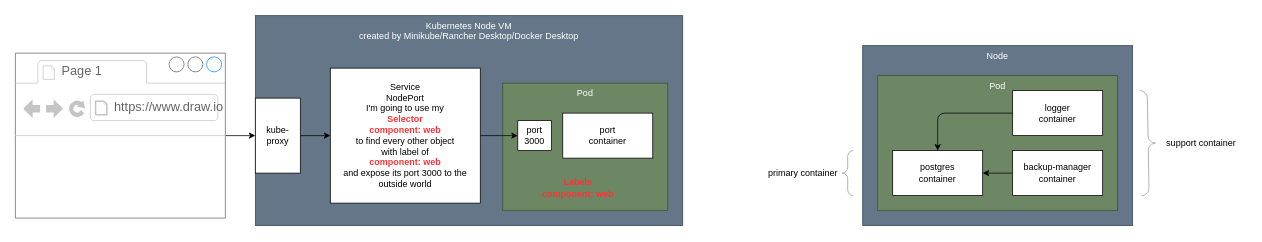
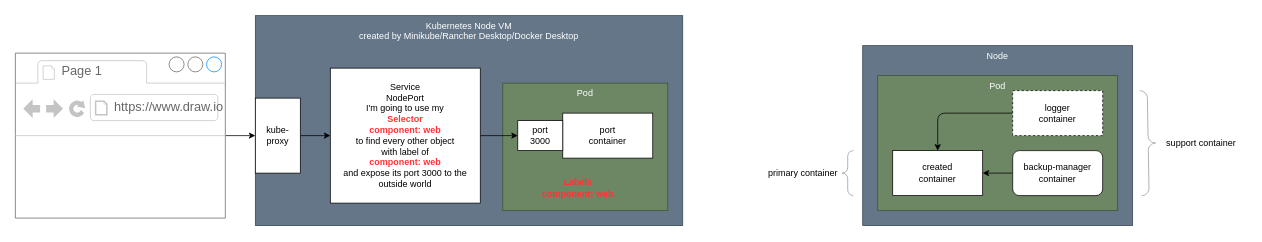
node "logger container": style solid -> dashed
node "port 3000": size 34x30 -> 45x30
node "postgres container": label "postgres container" -> "created container"
node "backup-manager container": shape rectangle -> rounded rectangle
